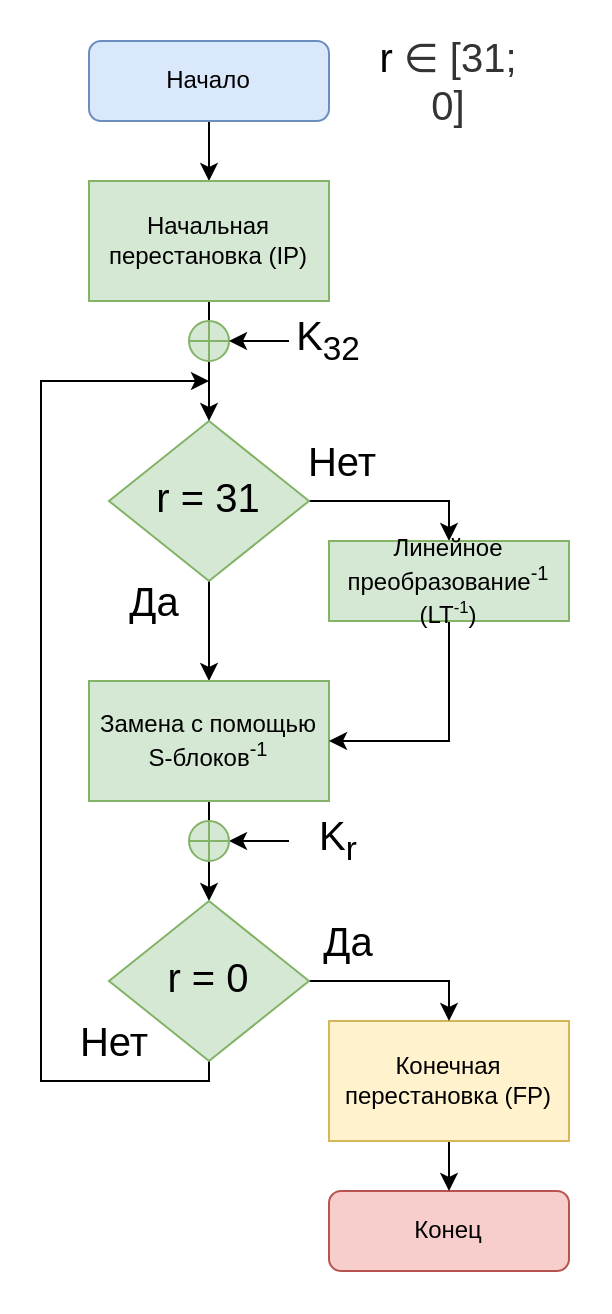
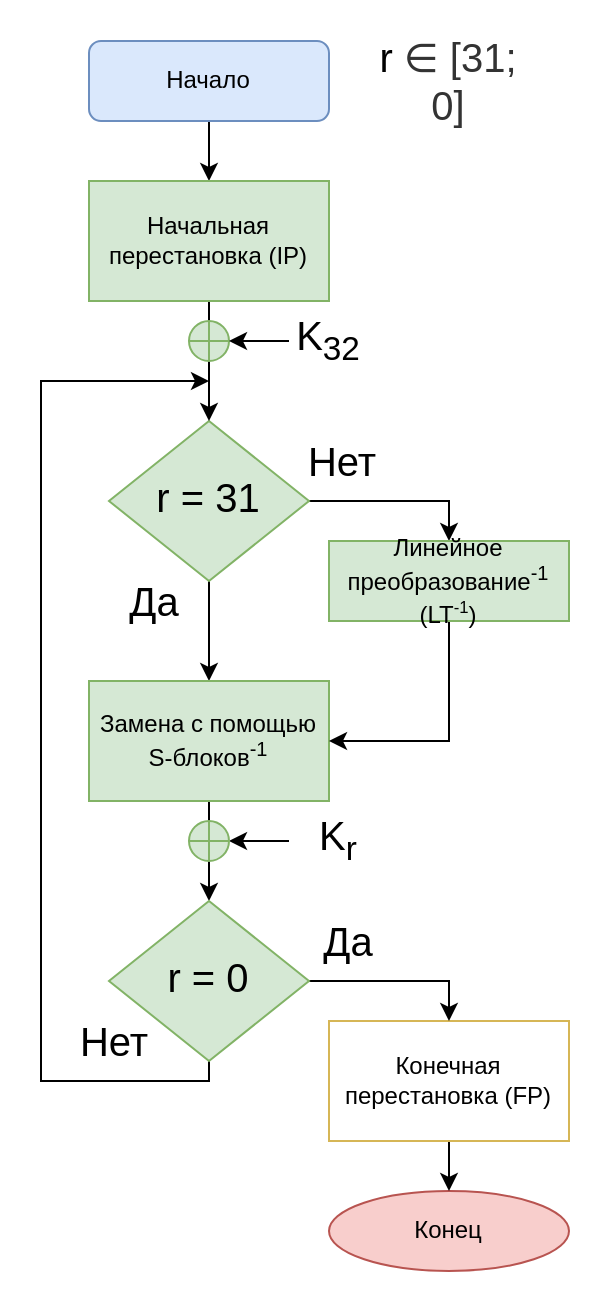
node "Конечная перестановка (FP)": fillcolor #fff2cc -> #ffffff
node "Конец": shape rounded rectangle -> ellipse
